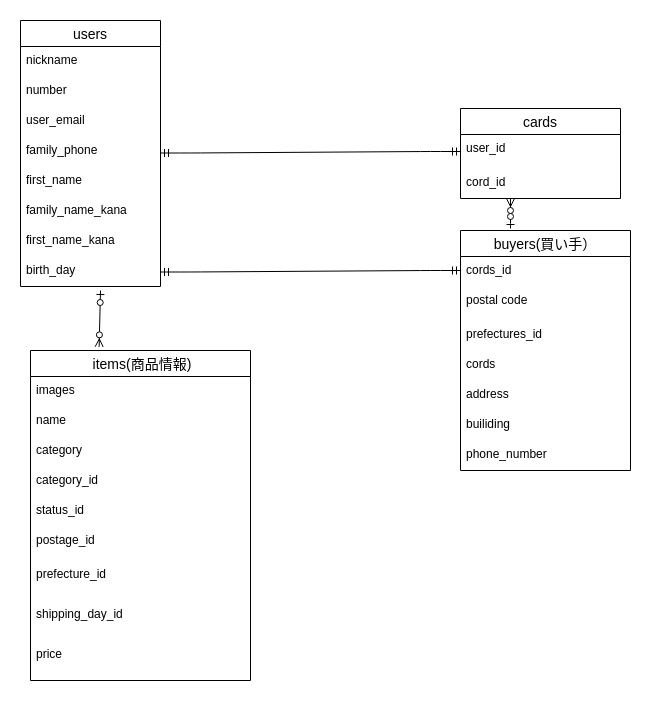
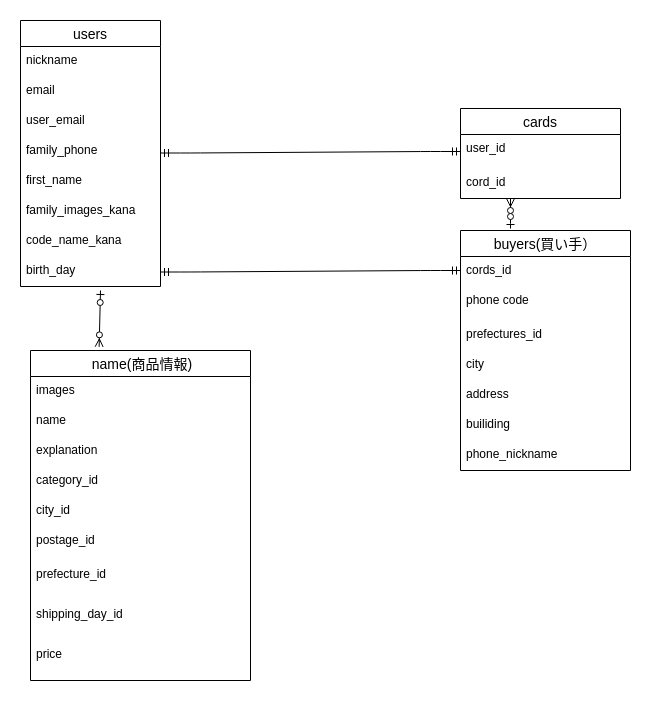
node "number": label "number" -> "email"
node "family_name_kana": label "family_name_kana" -> "family_images_kana"
node "first_name_kana": label "first_name_kana" -> "code_name_kana"
node "postal code": label "postal code" -> "phone code"
node "items(商品情報)": label "items(商品情報)" -> "name(商品情報)"
node "cords": label "cords" -> "city"
node "category": label "category" -> "explanation"
node "phone_number": label "phone_number" -> "phone_nickname"
node "status_id": label "status_id" -> "city_id"
